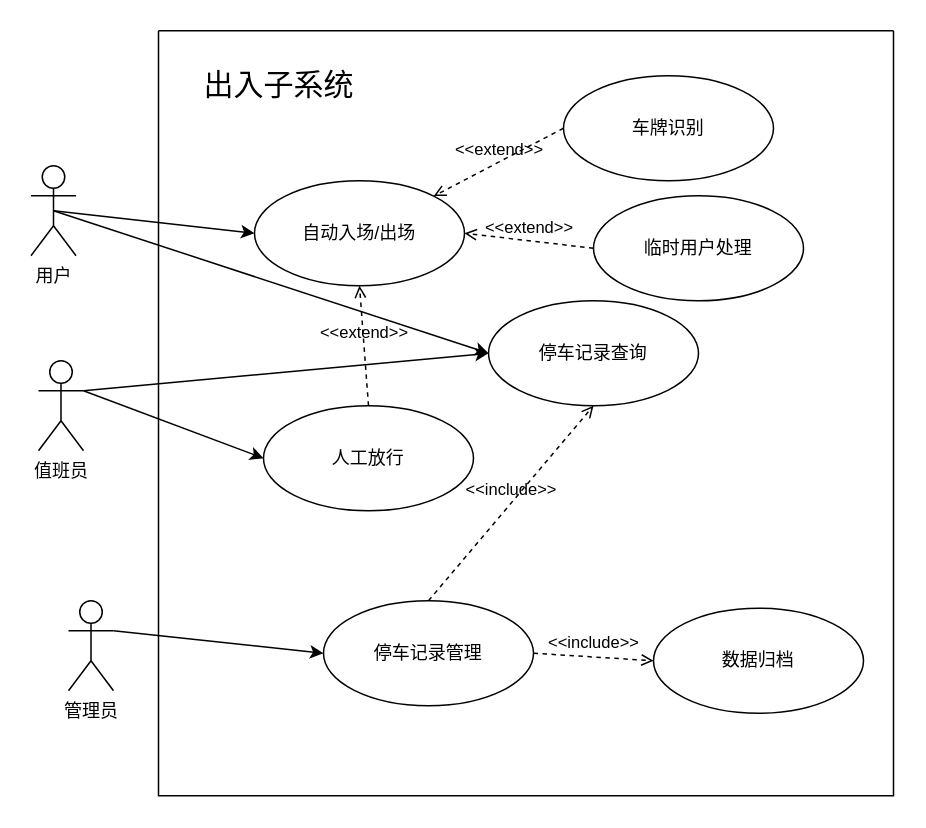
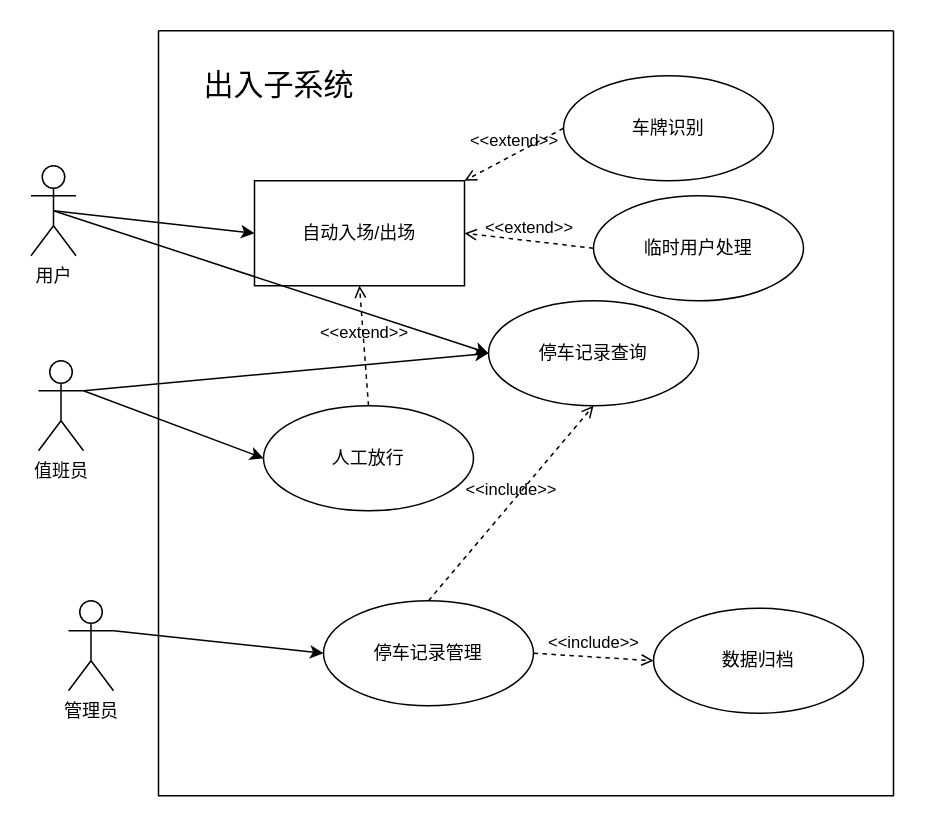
node "自动入场/出场": shape ellipse -> rectangle
